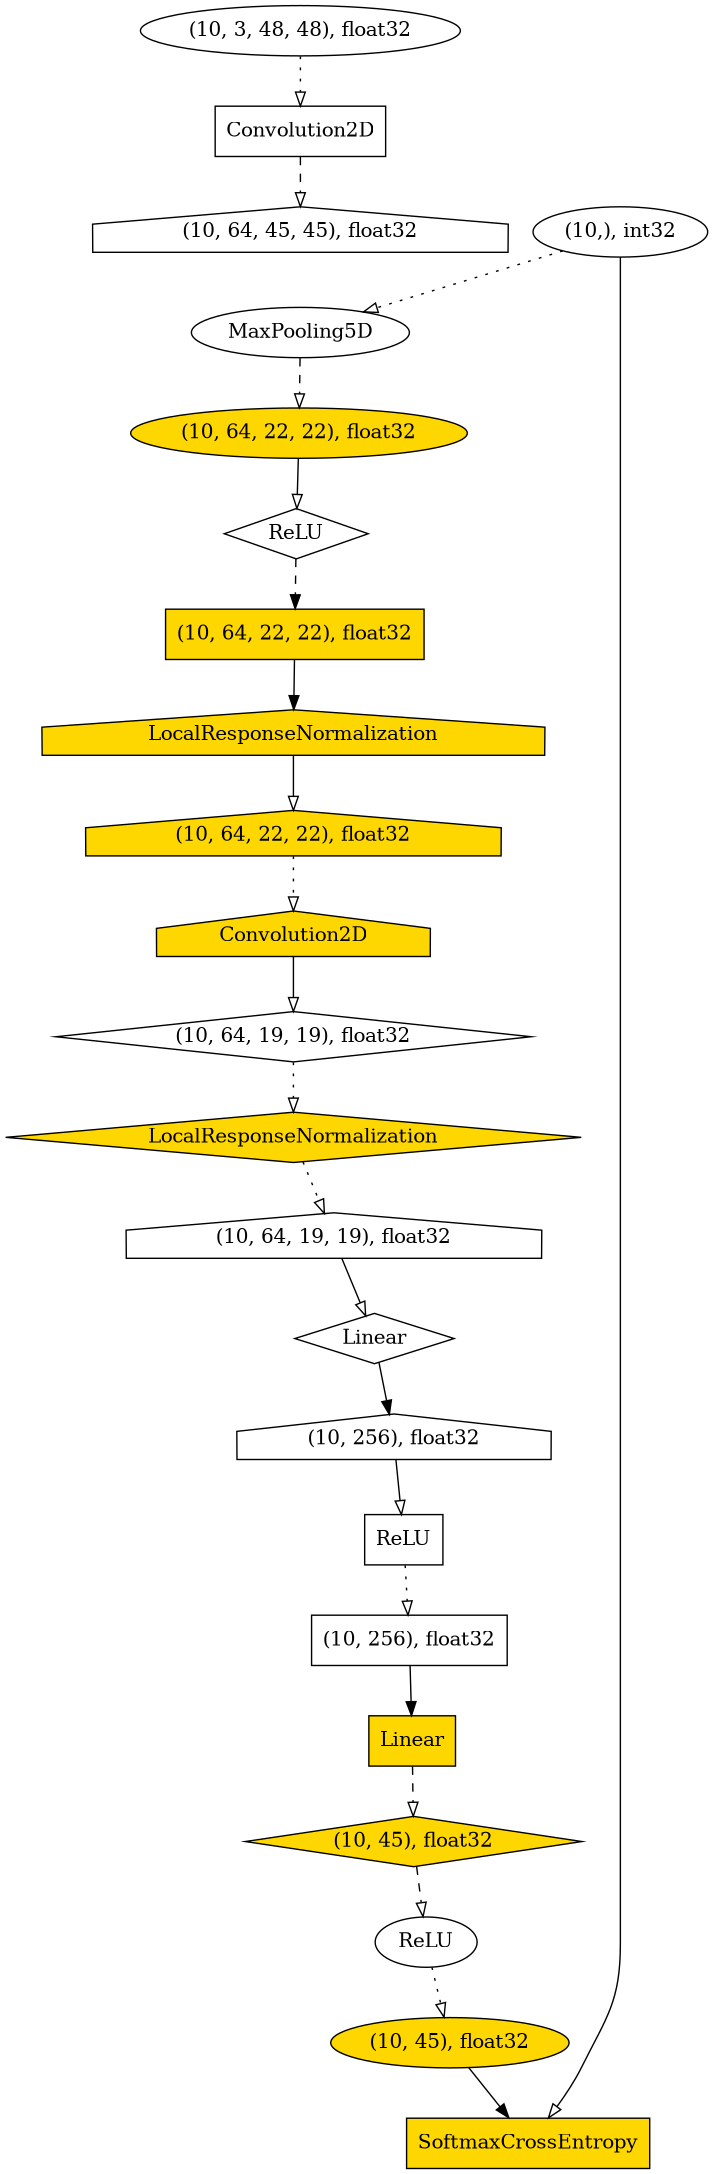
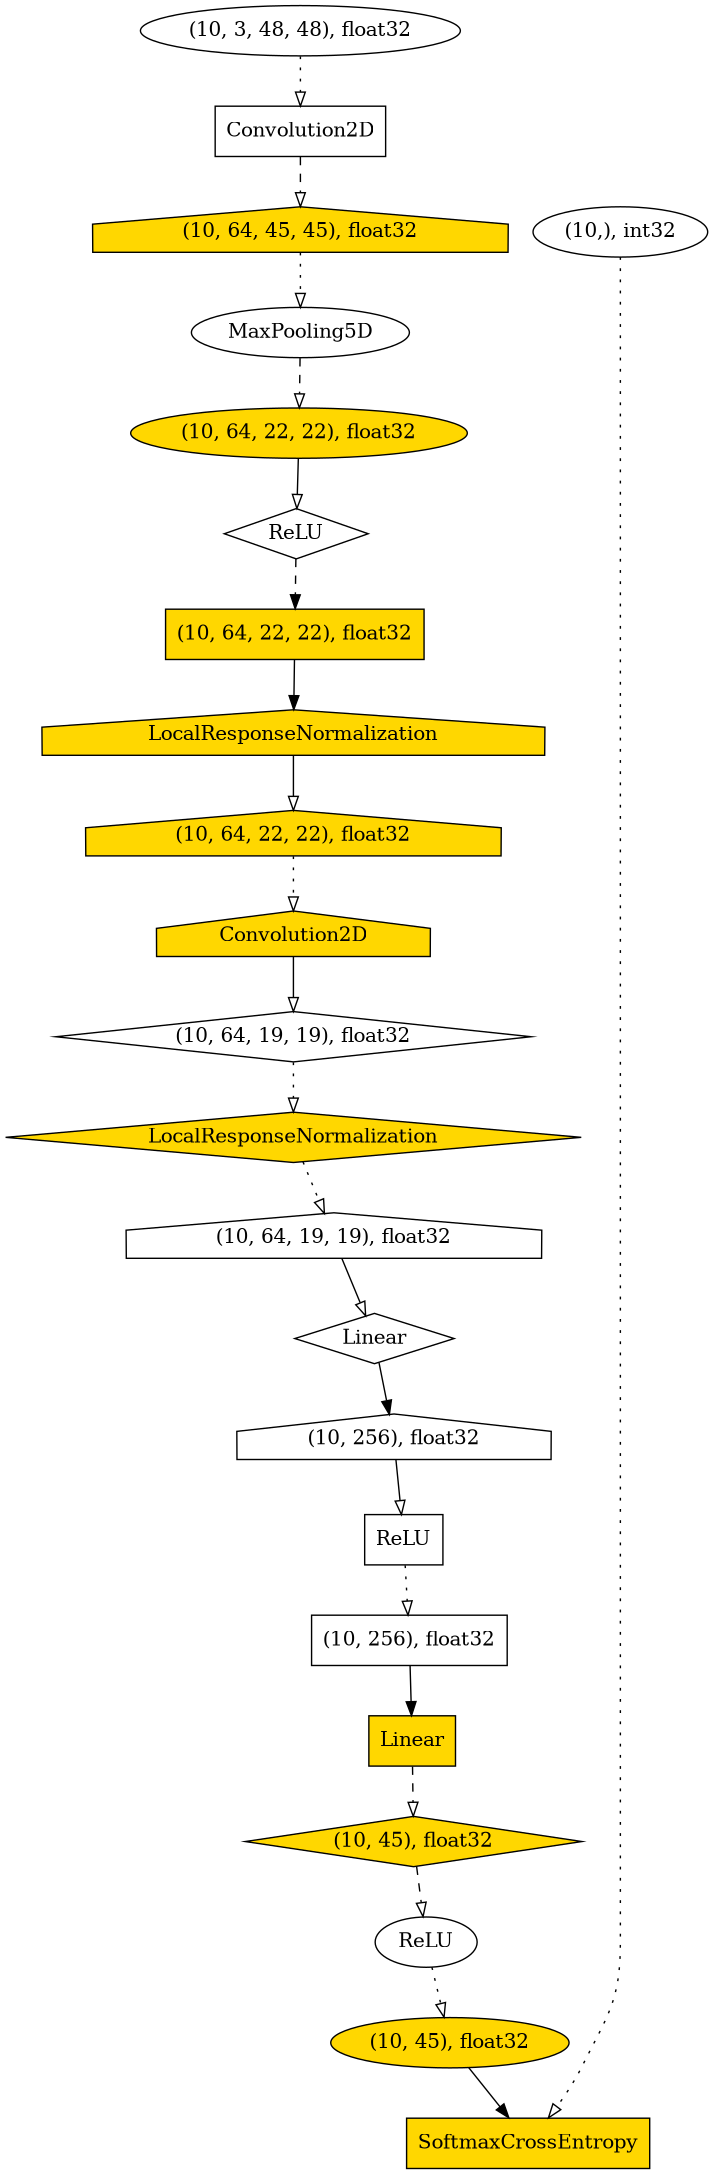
node "(10, 64, 45, 45), float32": fillcolor white -> gold
edge "(10,), int32" -> "MaxPooling5D": now "(10, 64, 45, 45), float32" -> "MaxPooling5D"
edge "(10,), int32" -> "SoftmaxCrossEntropy": style solid -> dotted
